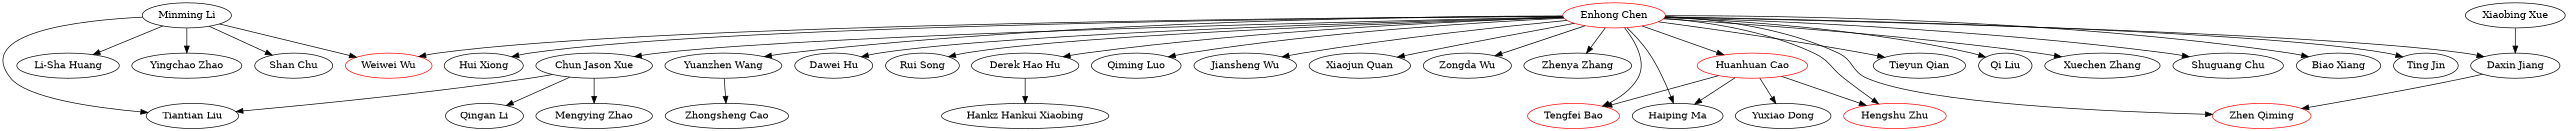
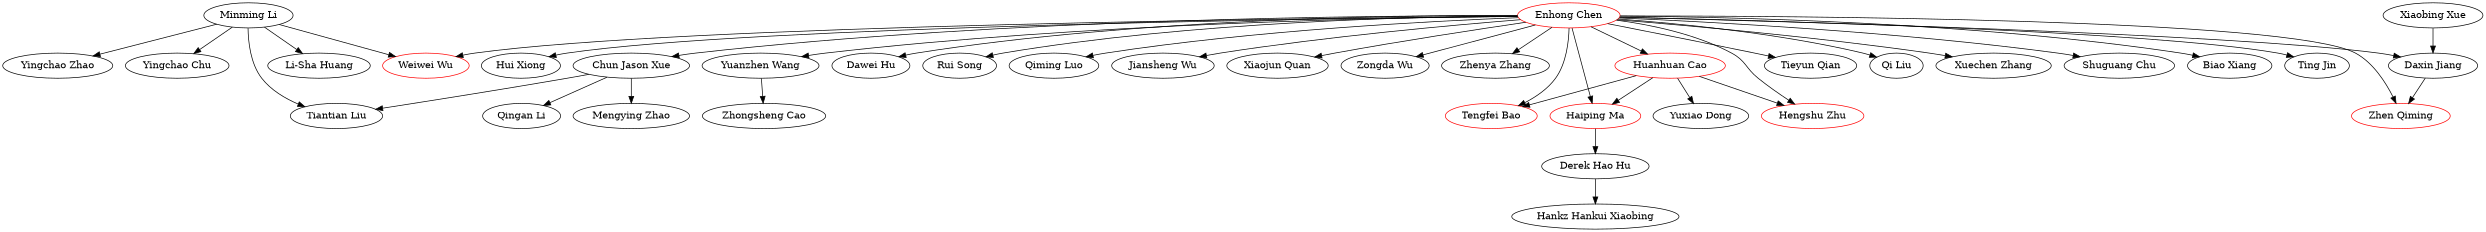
edge "Enhong Chen" -> "Derek Hao Hu": now "Haiping Ma" -> "Derek Hao Hu"
node "Shan Chu": label "Shan Chu" -> "Yingchao Chu"
node "Haiping Ma": color black -> red
